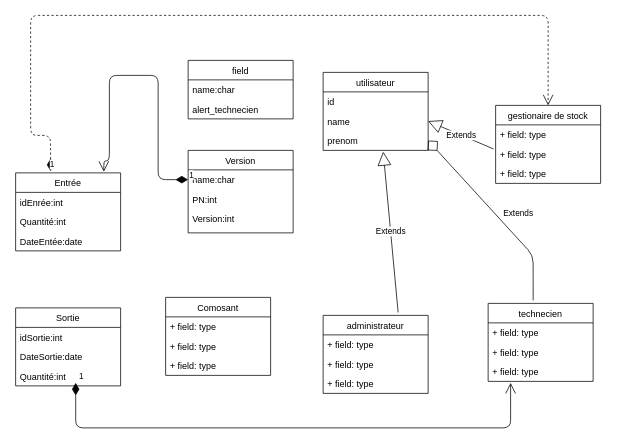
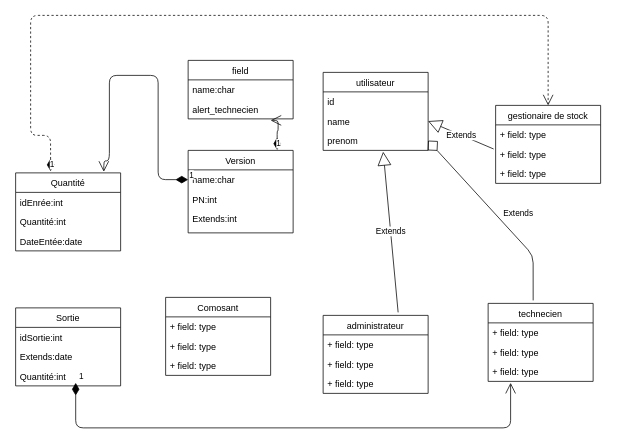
edge "alert_technecien" -- "Version": added, label "1"
node "Entrée": label "Entrée" -> "Quantité"
node "Version:int": label "Version:int" -> "Extends:int"
node "DateSortie:date": label "DateSortie:date" -> "Extends:date"
